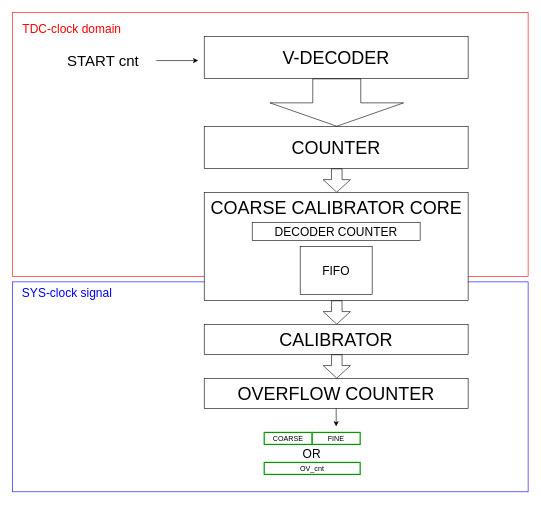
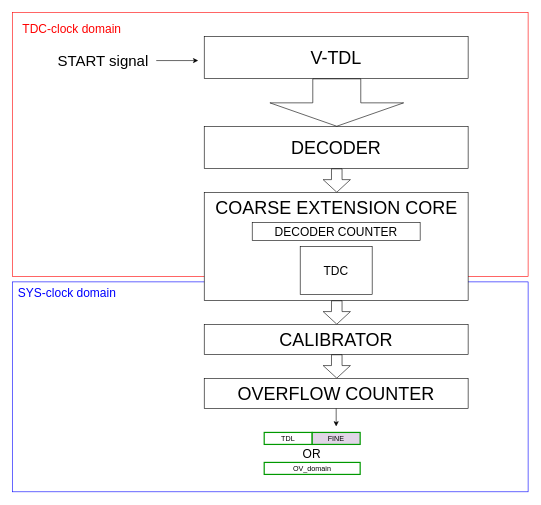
node "V-DECODER": label "V-DECODER" -> "V-TDL"
node "START cnt": label "START cnt" -> "START signal"
node "COUNTER": label "COUNTER" -> "DECODER"
node "COARSE CALIBRATOR CORE": label "COARSE CALIBRATOR CORE" -> "COARSE EXTENSION CORE"
node "FIFO": label "FIFO" -> "TDC"
node "SYS-clock signal": label "SYS-clock signal" -> "SYS-clock domain"
node "COARSE": label "COARSE" -> "TDL"
node "FINE": fillcolor #ffffff -> #e1d5e7
node "OV_cnt": label "OV_cnt" -> "OV_domain"
